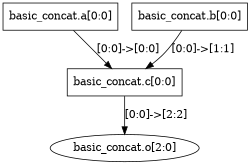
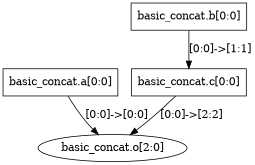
edge "basic_concat.a[0:0]" -> "basic_concat.c[0:0]": now "basic_concat.a[0:0]" -> "basic_concat.o[2:0]"
